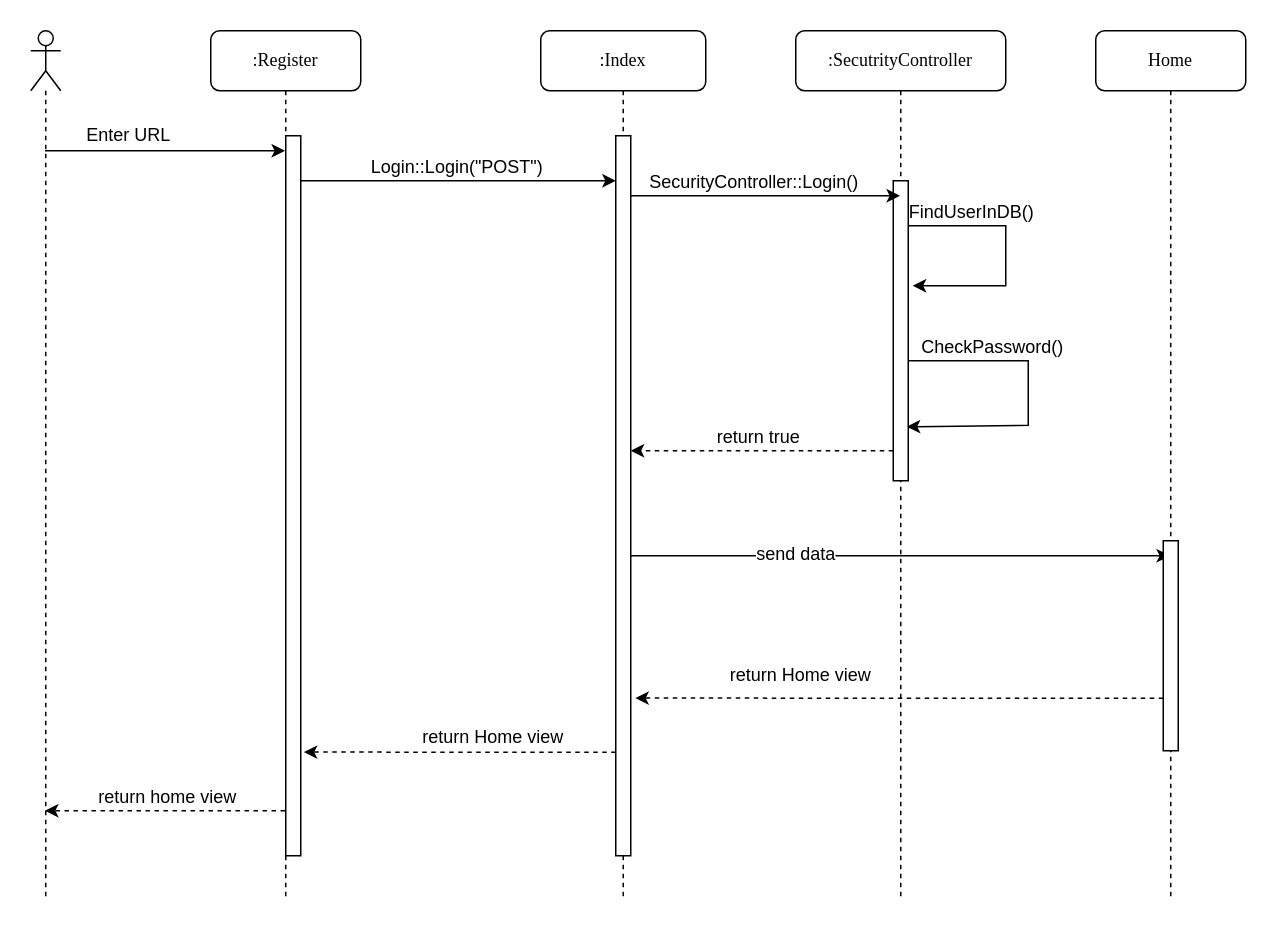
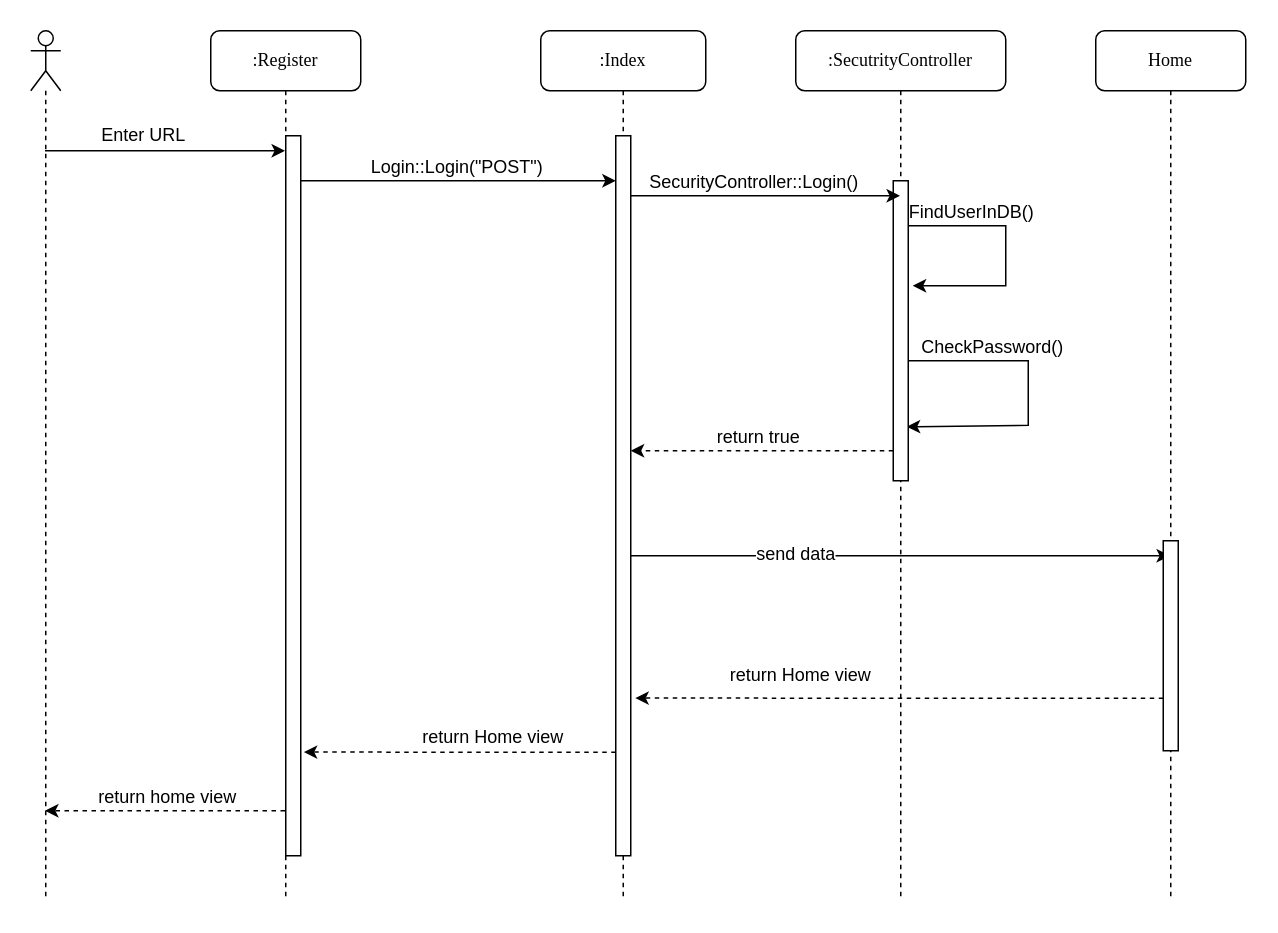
node "Enter URL": moved (128, 136) -> (143, 136)
